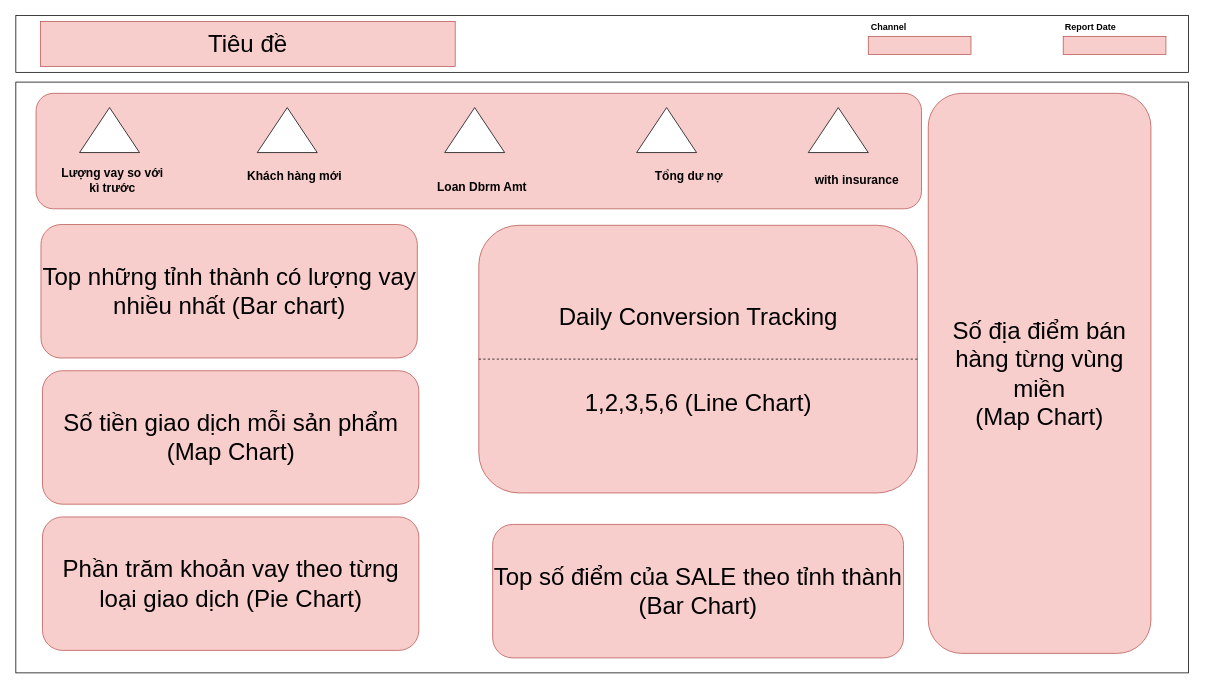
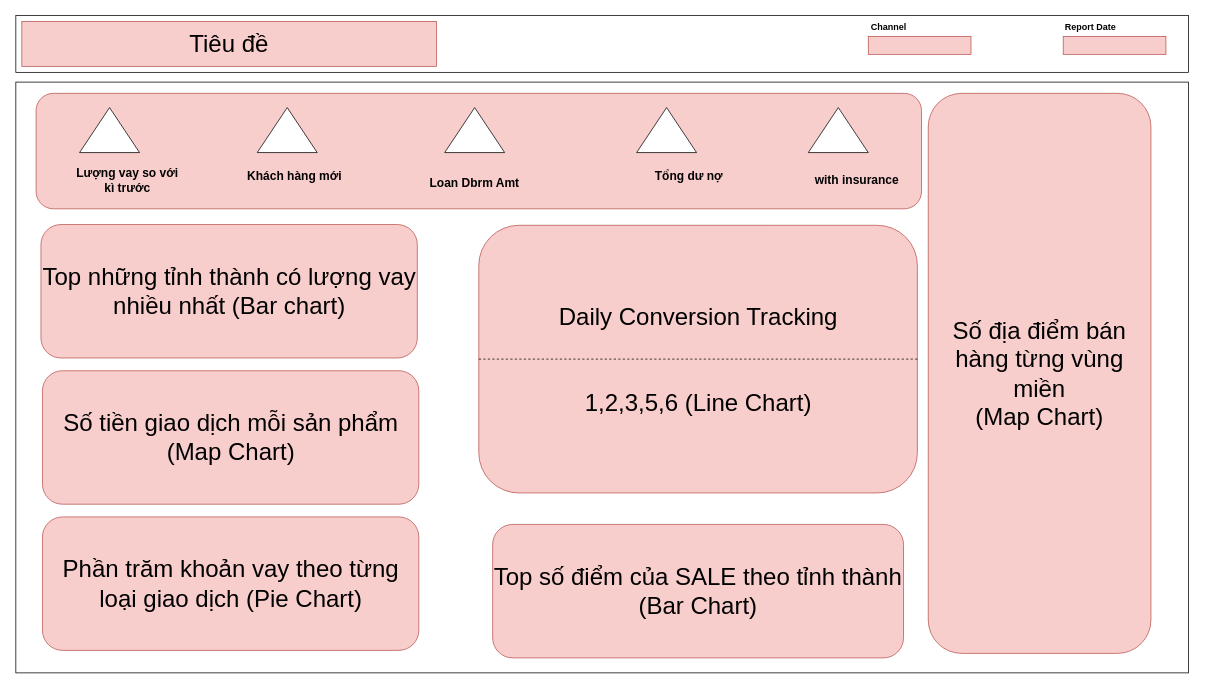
node "Tiêu đề": moved (248, 44) -> (229, 44)
node "Lượng vay so với kì trước": moved (112, 180) -> (127, 180)
node "Loan Dbrm Amt": moved (482, 187) -> (474, 183)
